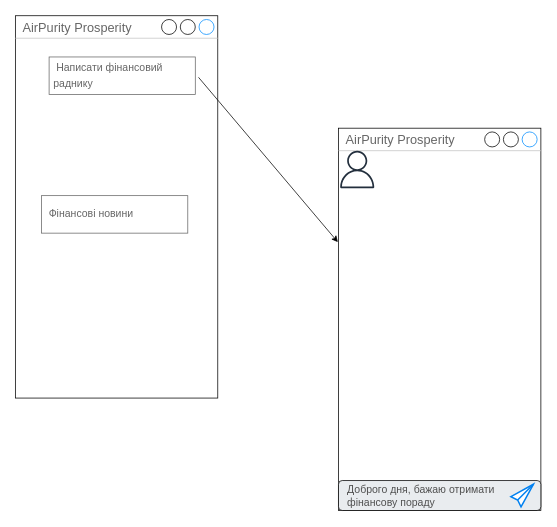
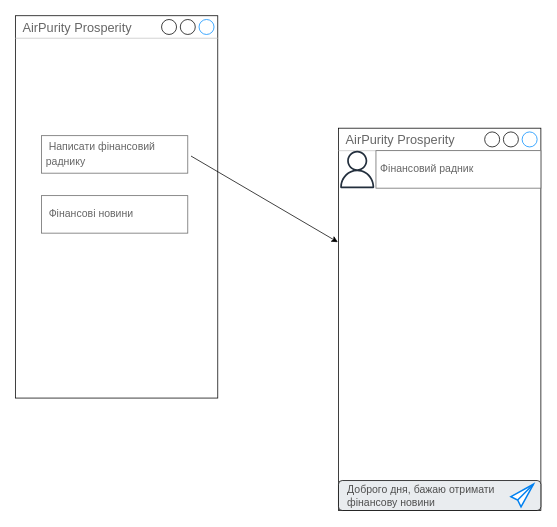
node "Написати фінансовий раднику": moved (122, 75) -> (115, 154)
node "Фінансовий радник": added
node "Доброго дня, бажаю отримати фінансову пораду": label "Доброго дня, бажаю отримати фінансову пораду" -> "Доброго дня, бажаю отримати фінансову новини"
